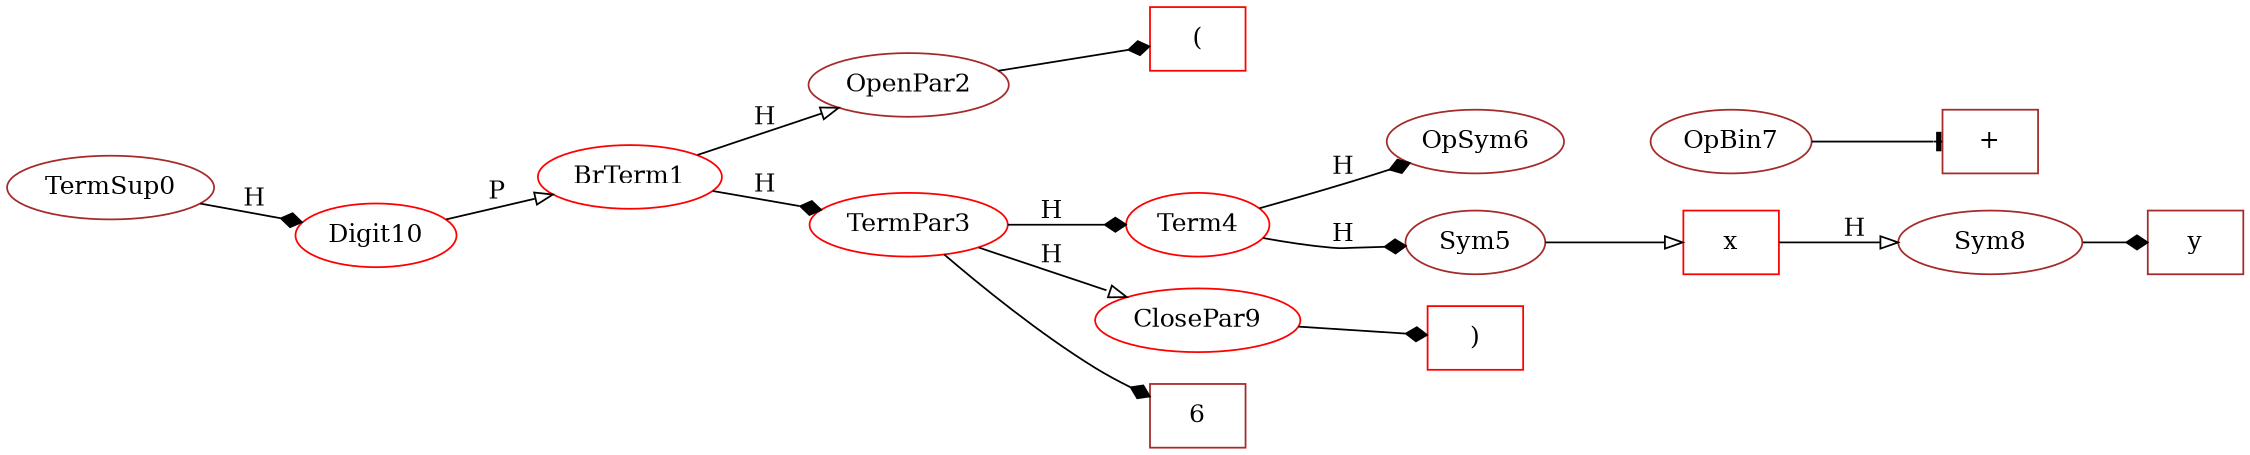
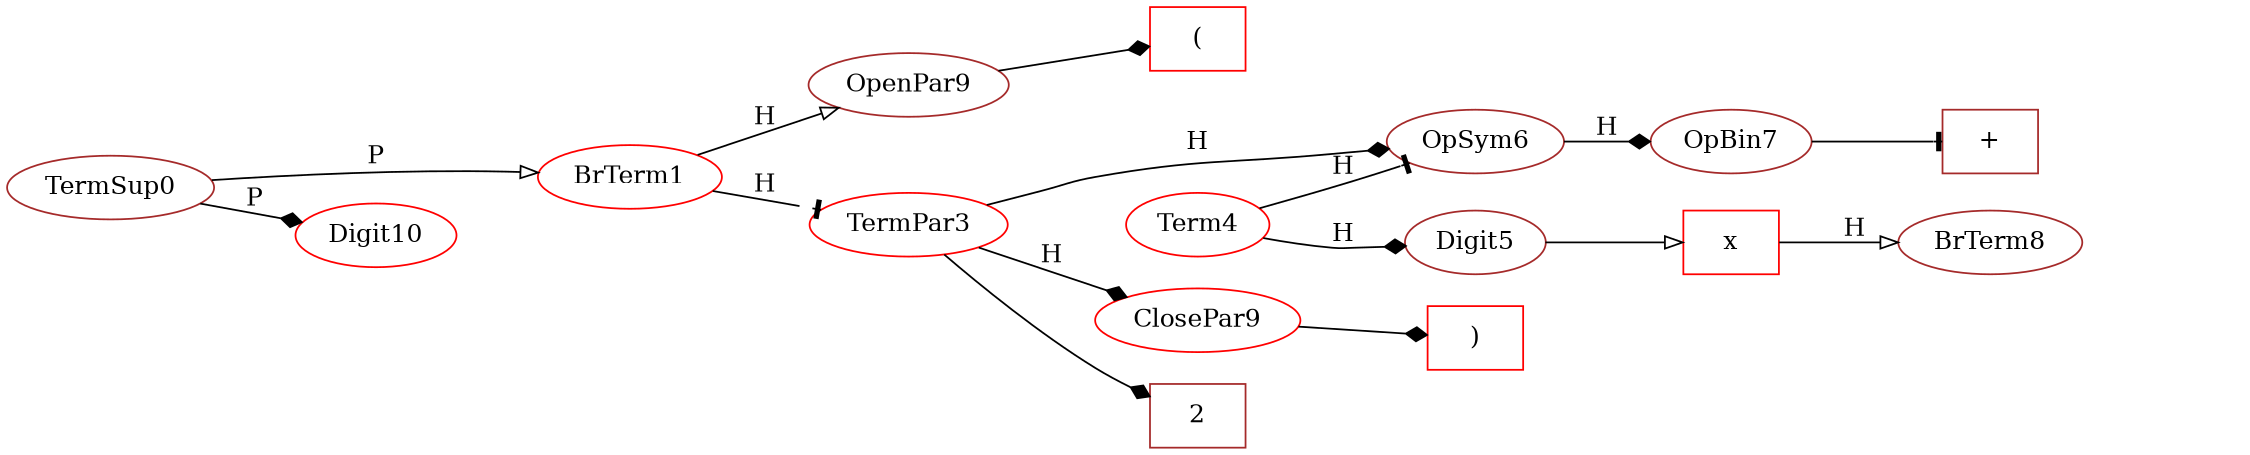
node "OpenPar2": label "OpenPar2" -> "OpenPar9"
edge "OpSym6" -> "OpBin7": added, label "H"
edge "Term4" -> "OpSym6": arrowhead diamond -> tee
edge "TermSup0" -> "Digit10": label "H" -> "P"
edge "BrTerm1" -> "TermPar3": arrowhead diamond -> tee
edge "Digit10" -> "BrTerm1": now "TermSup0" -> "BrTerm1"
edge "TermPar3" -> "Term4": now "TermPar3" -> "OpSym6"
node "Sym5": label "Sym5" -> "Digit5"
node "Sym8": label "Sym8" -> "BrTerm8"
node "y": removed
edge "TermPar3" -> "ClosePar9": arrowhead onormal -> diamond
node "6": label "6" -> "2"
